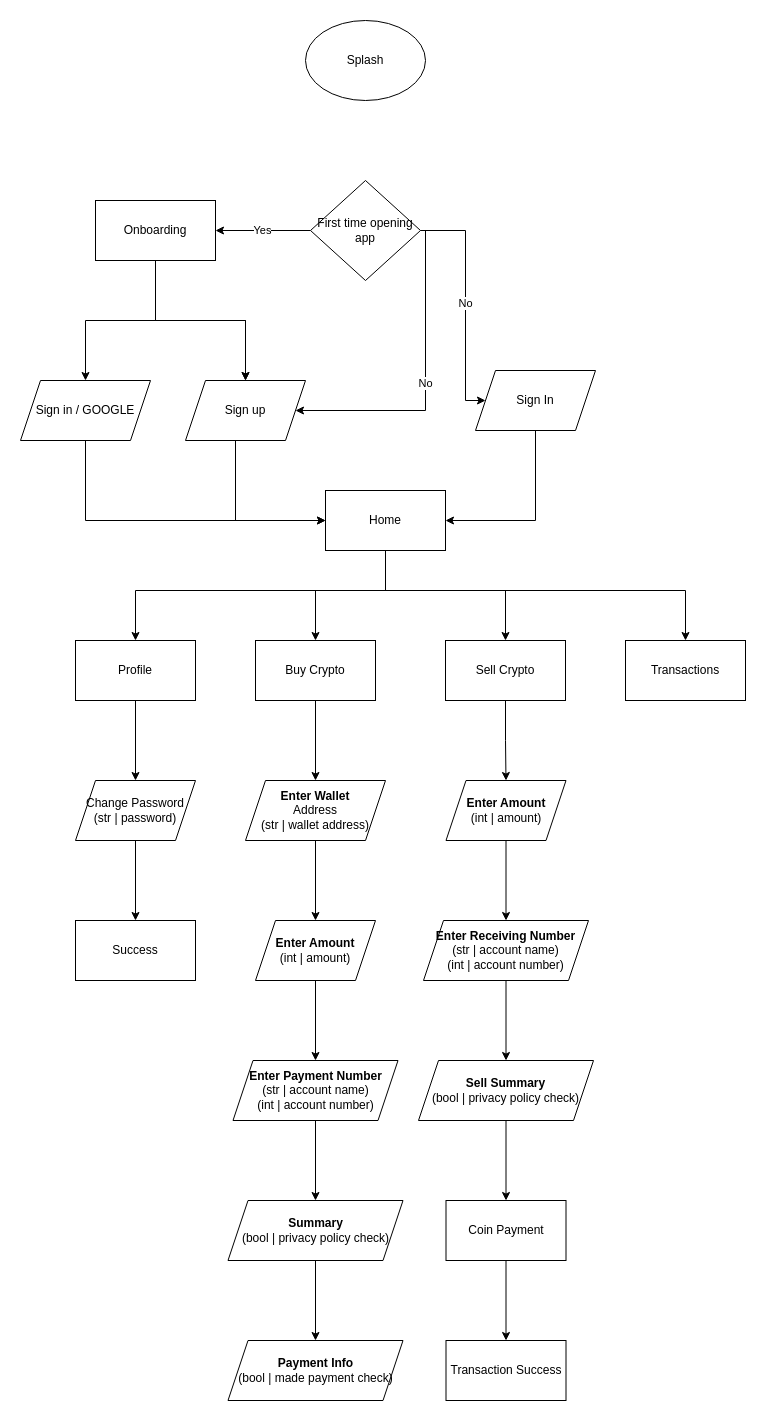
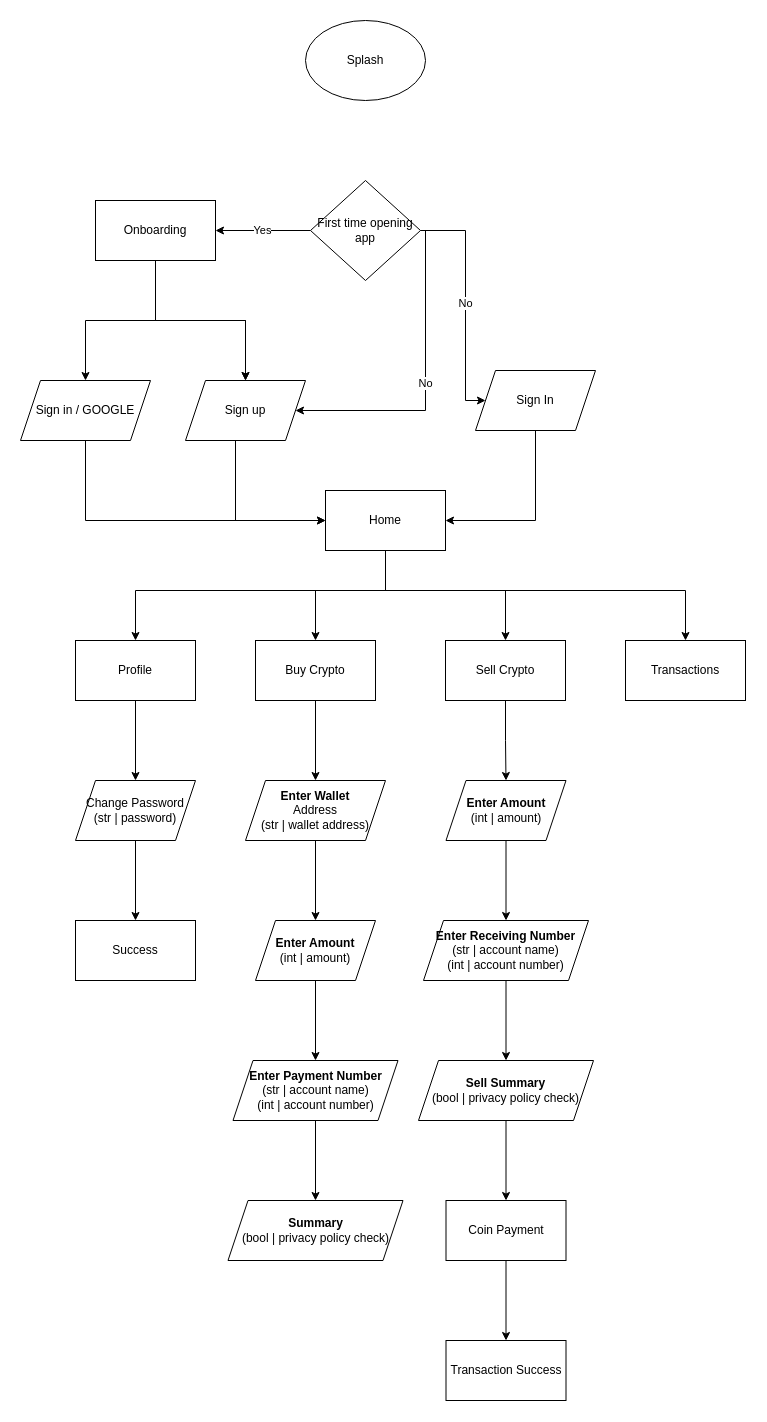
edge "Summary (bool | privacy policy check)" -> "Payment Info (bool | made payment check)": removed
node "Payment Info (bool | made payment check)": removed
